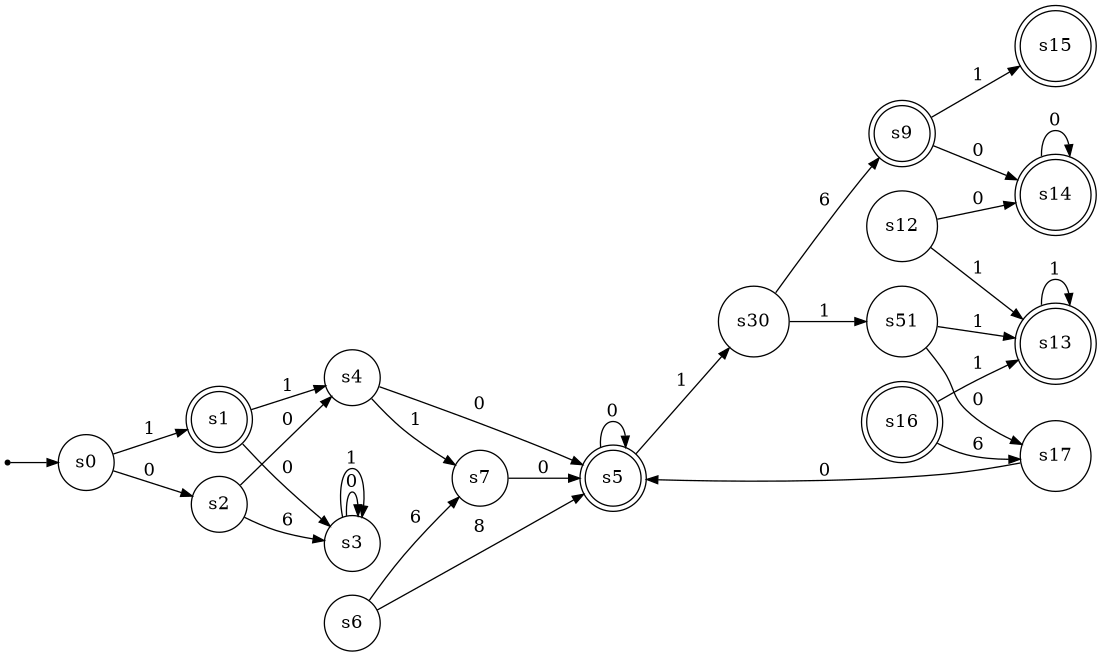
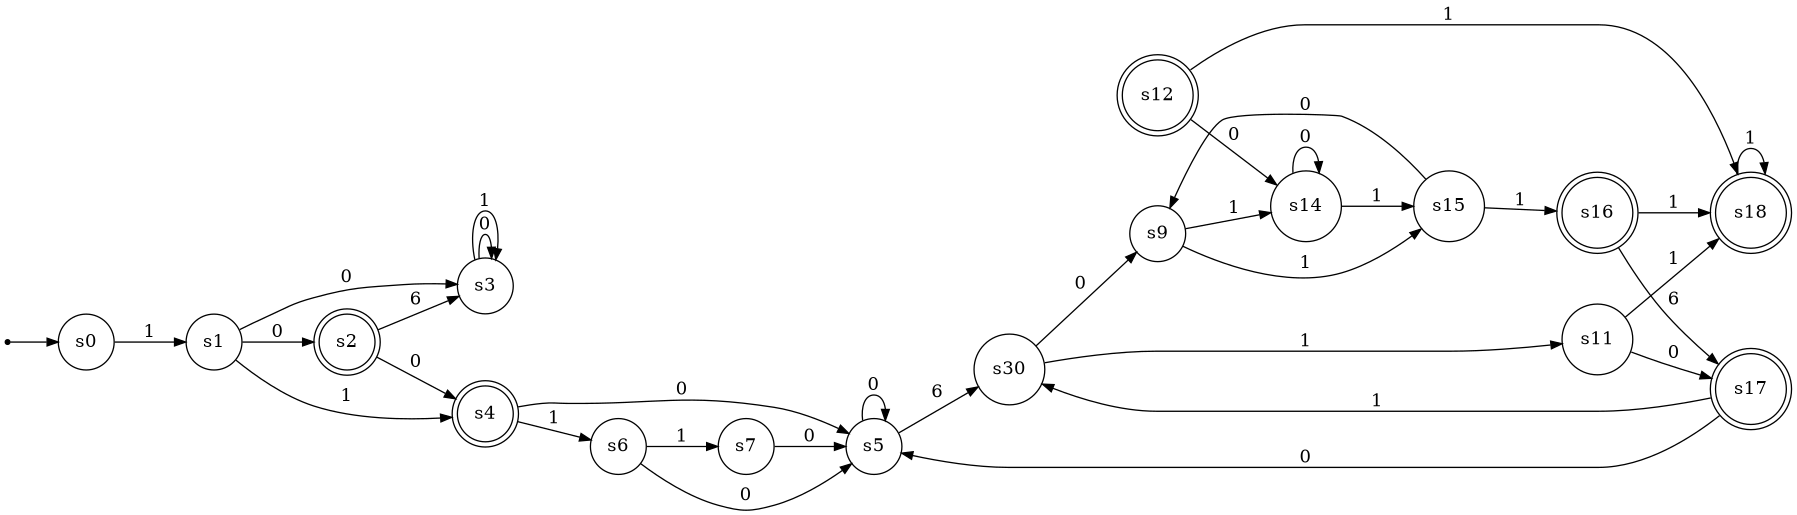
node "s15": shape doublecircle -> circle
edge "s15" -> "s9": added, label "0"
node "s9": shape doublecircle -> circle
edge "s9" -> "s14": label " 0 " -> " 1 "
node "s14": shape doublecircle -> circle
edge "s30" -> "s9": label " 6 " -> " 0 "
edge "s14" -> "s15": added, label "1"
edge "s15" -> "s16": added, label "1"
node "s12": shape circle -> doublecircle
node "s51": label "s51" -> "s11"
node "s13": label "s13" -> "s18"
node "s4": shape circle -> doublecircle
edge "s5" -> "s30": label " 1 " -> " 6 "
edge "s17" -> "s30": added, label "1"
node "s1": shape doublecircle -> circle
edge "s4" -> "s7": now "s4" -> "s6"
node "s17": shape circle -> doublecircle
node "s5": shape doublecircle -> circle
edge "s0" -> "s2": now "s1" -> "s2"
node "s2": shape circle -> doublecircle
edge "s6" -> "s7": label " 6 " -> " 1 "
edge "s6" -> "s5": label " 8 " -> " 0 "
